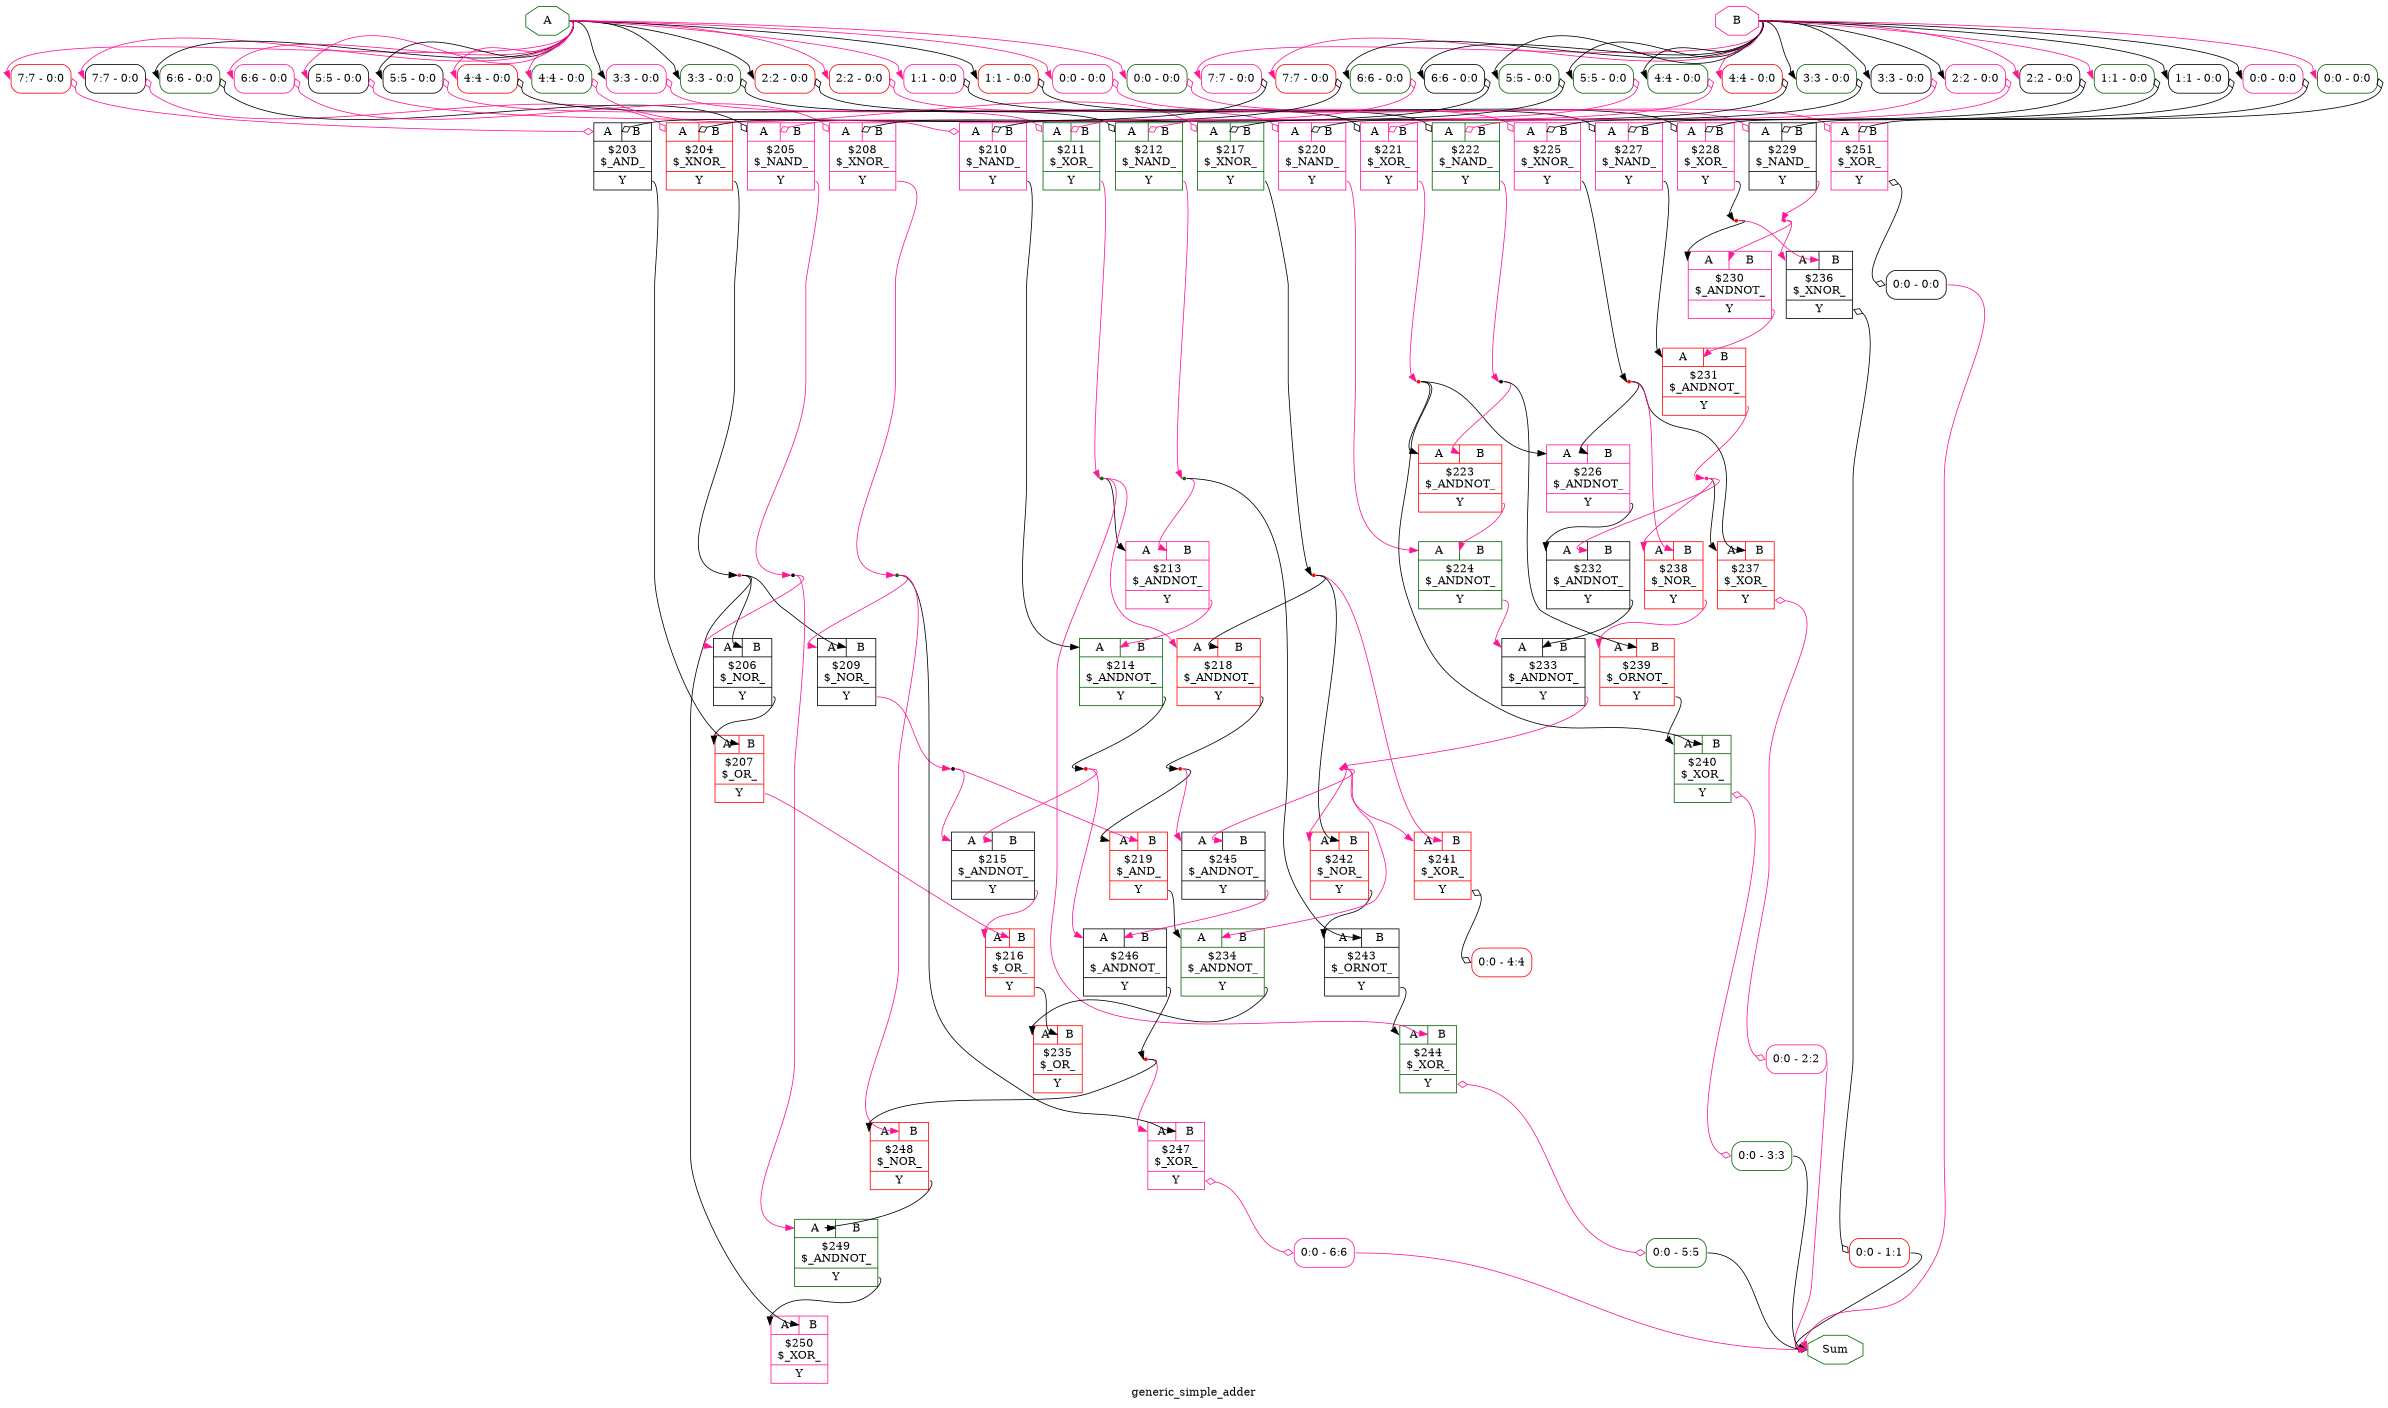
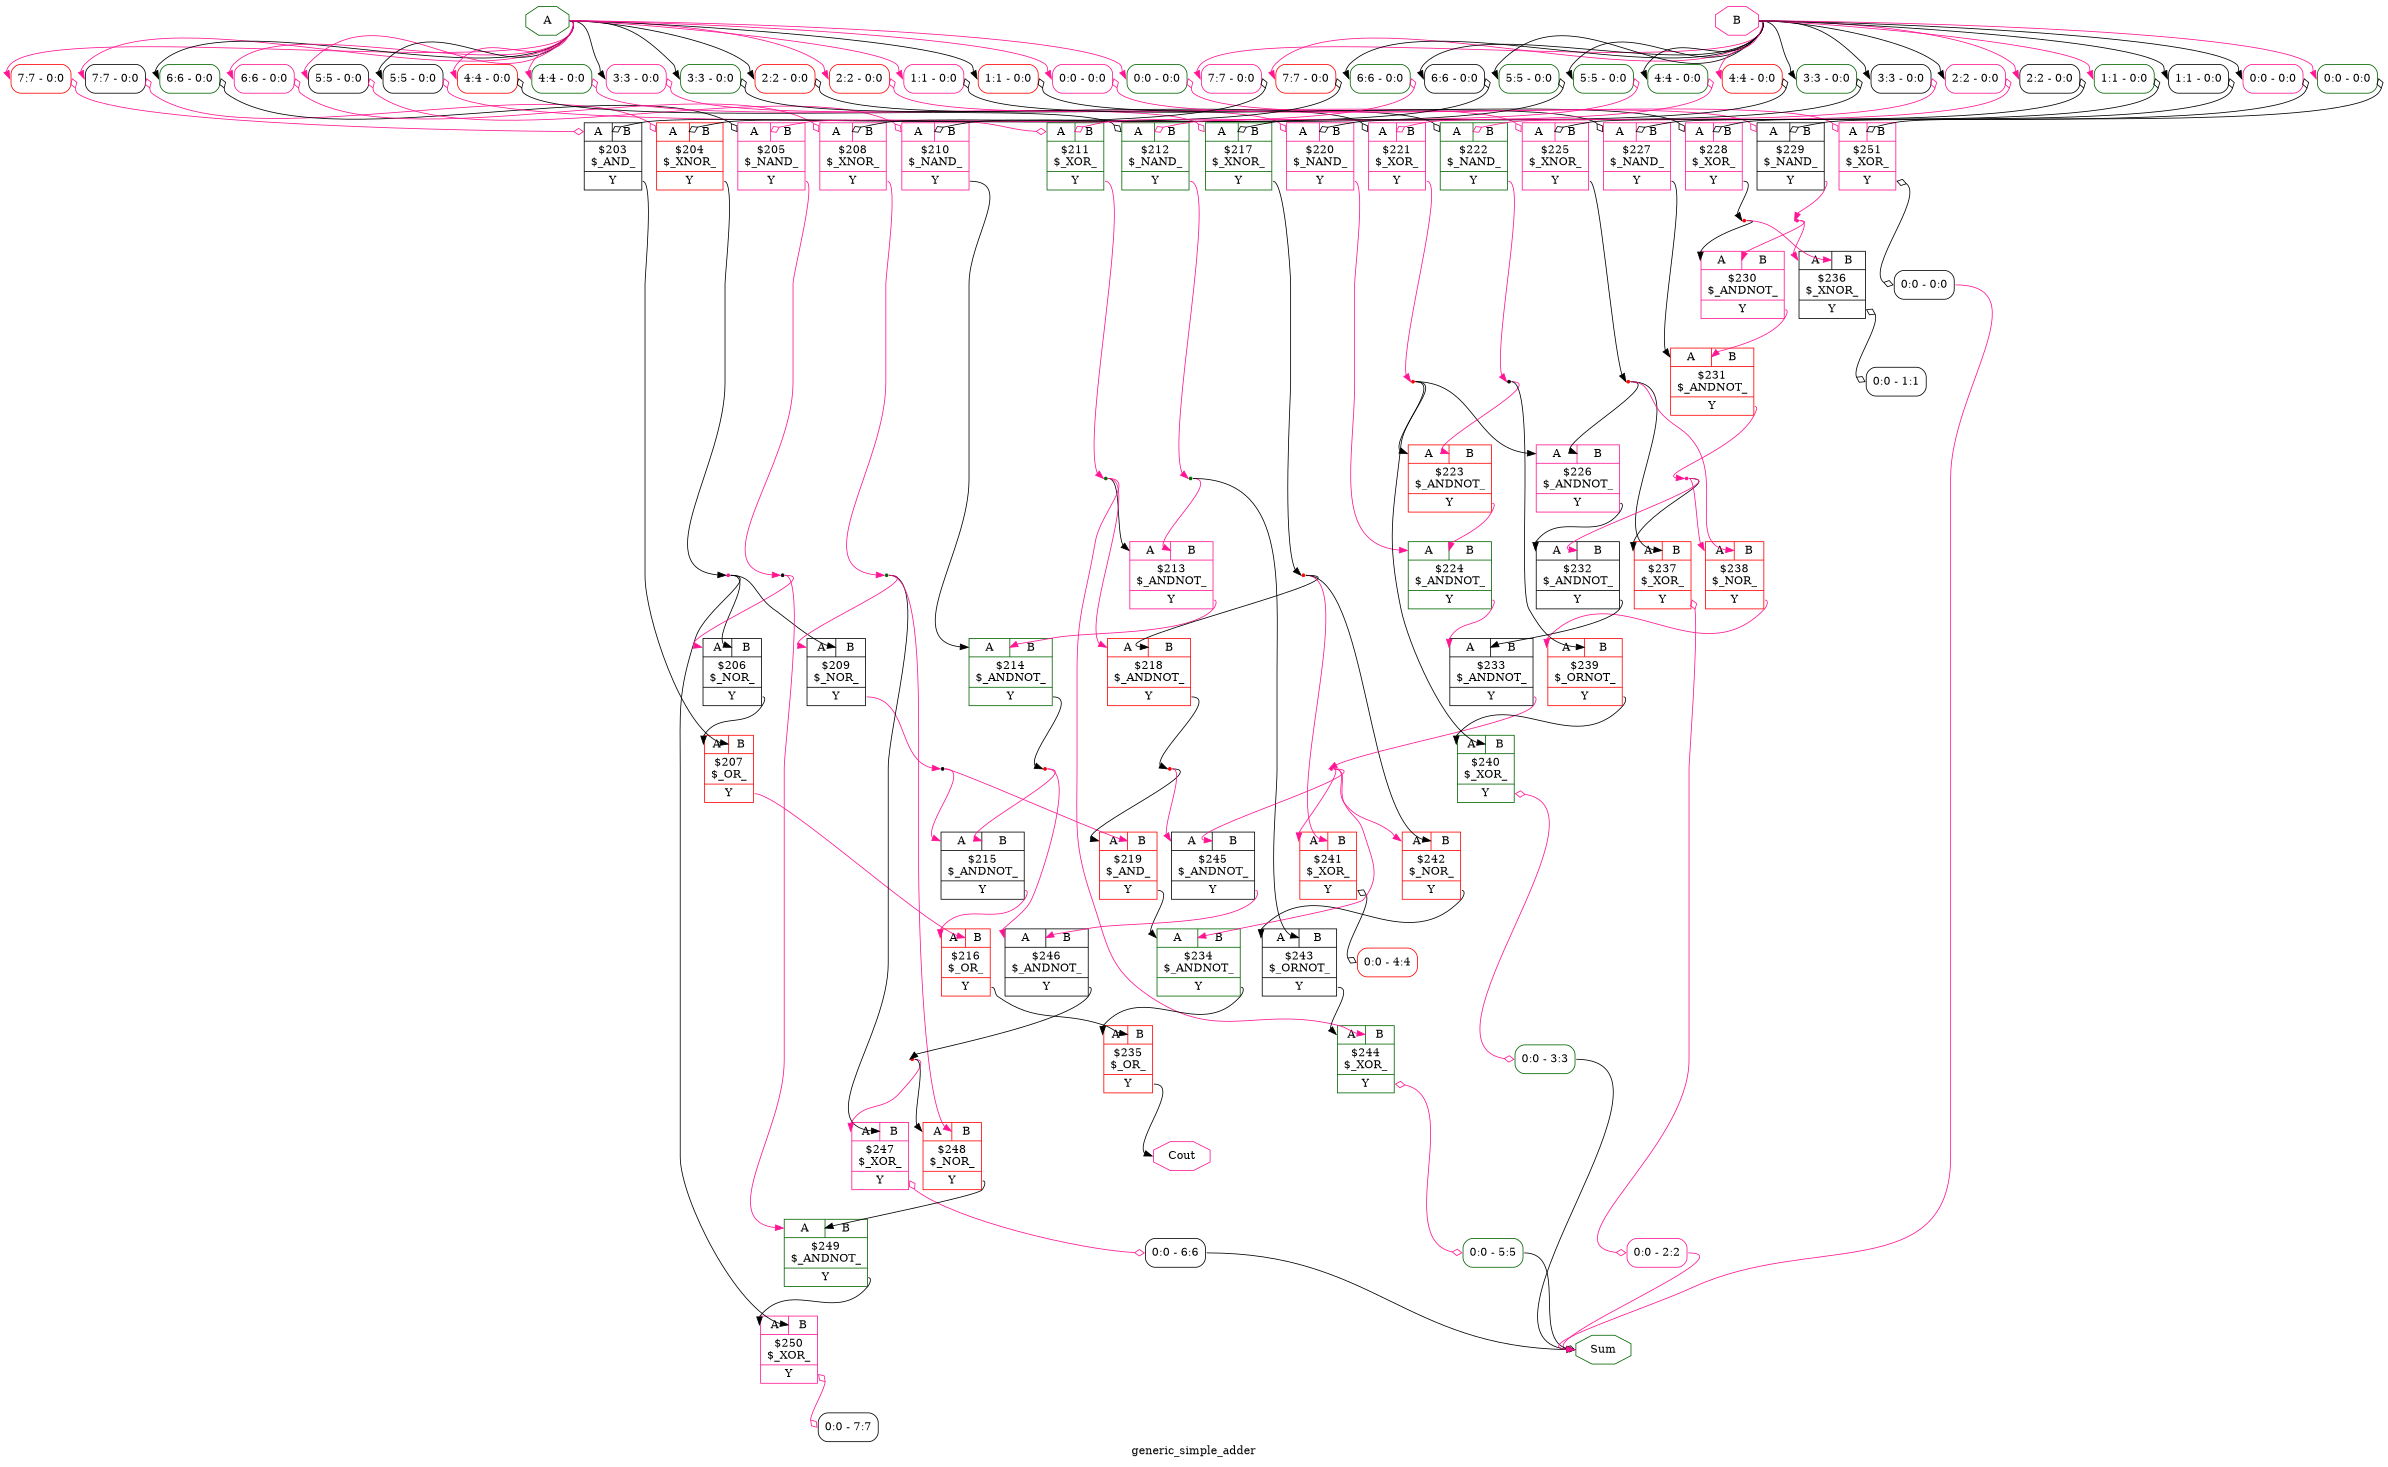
node "Cout": added
edge "0:0 - 2:2" -> "Sum": arrowhead odiamond -> normal
node "0:0 - 6:6": color deeppink -> black
node "0:0 - 1:1": color red -> black
edge "0:0 - 1:1" -> "Sum": removed
edge "0:0 - 6:6" -> "Sum": color deeppink -> black
node "0:0 - 7:7": added
